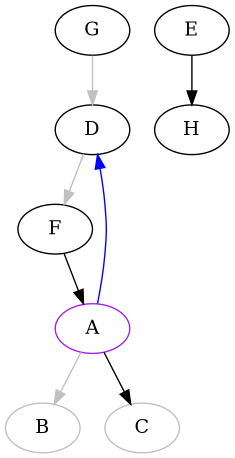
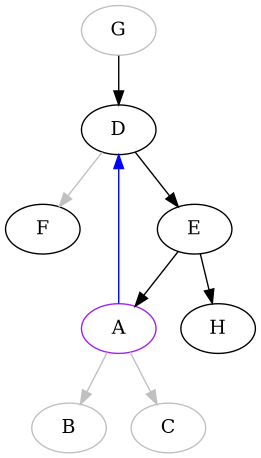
node "G": color black -> gray
edge "G" -> "D": color gray -> black
edge "D" -> "E": added
edge "F" -> "A": now "E" -> "A"
edge "A" -> "C": color black -> gray
